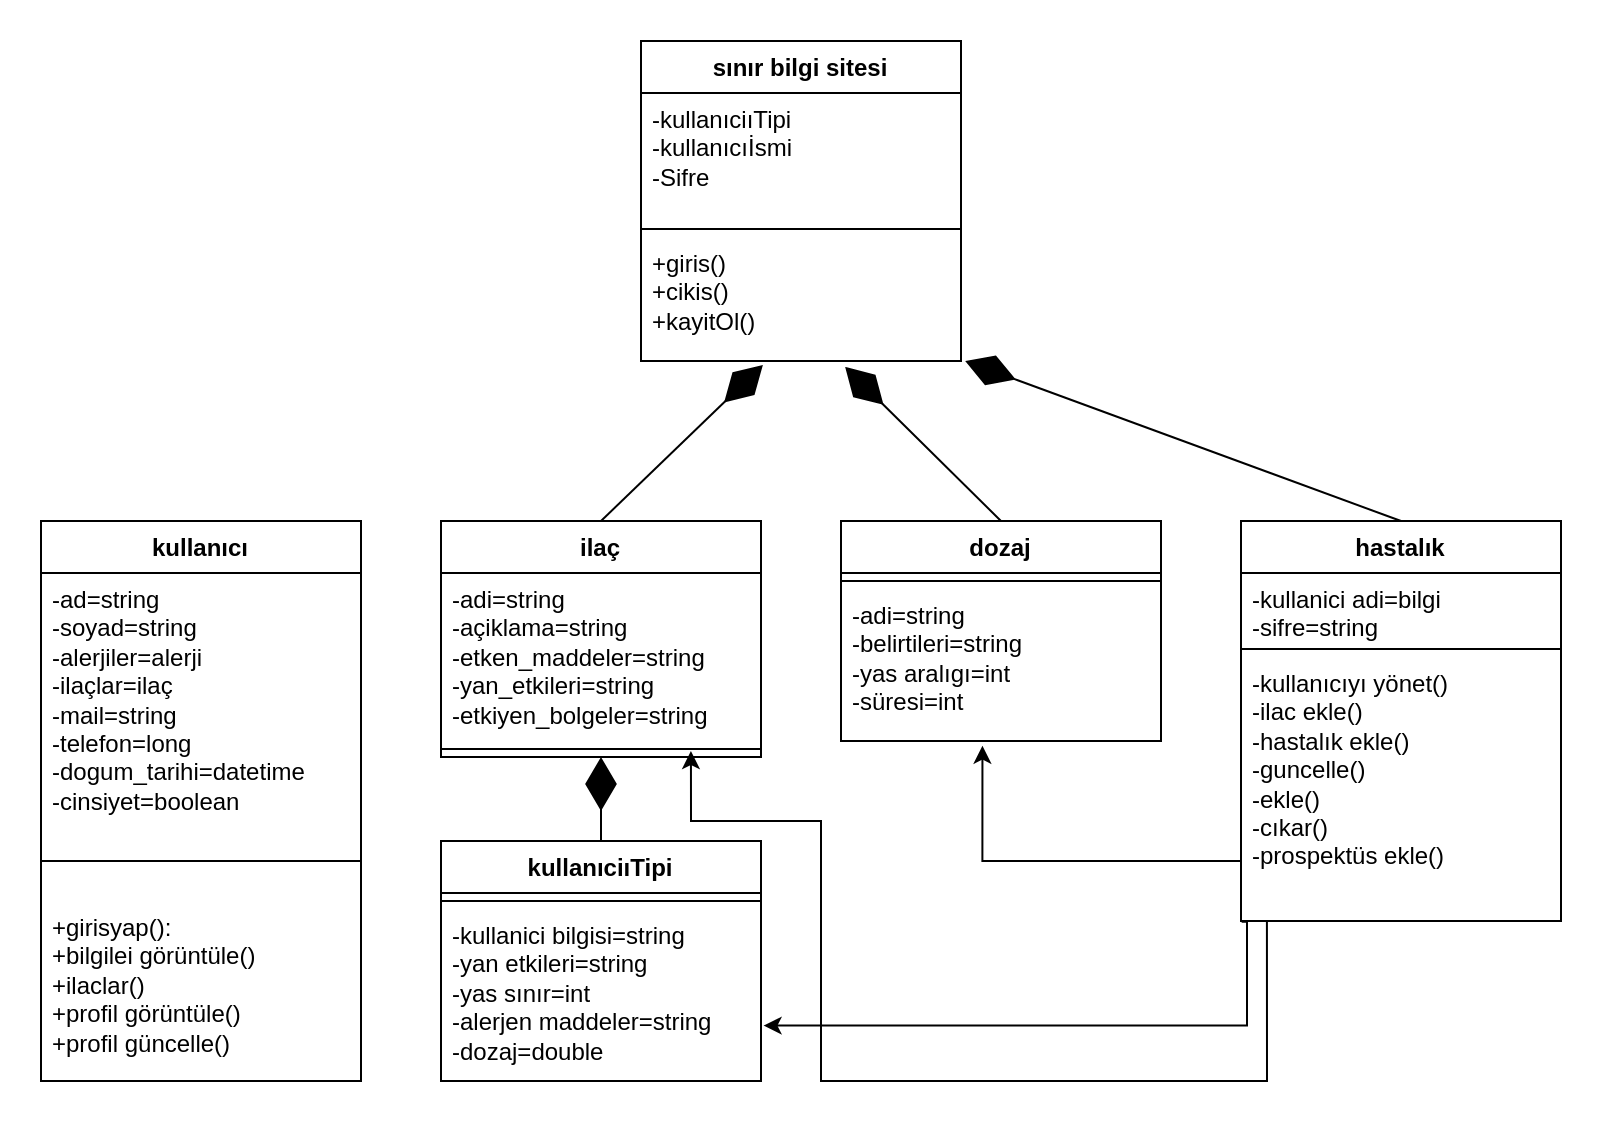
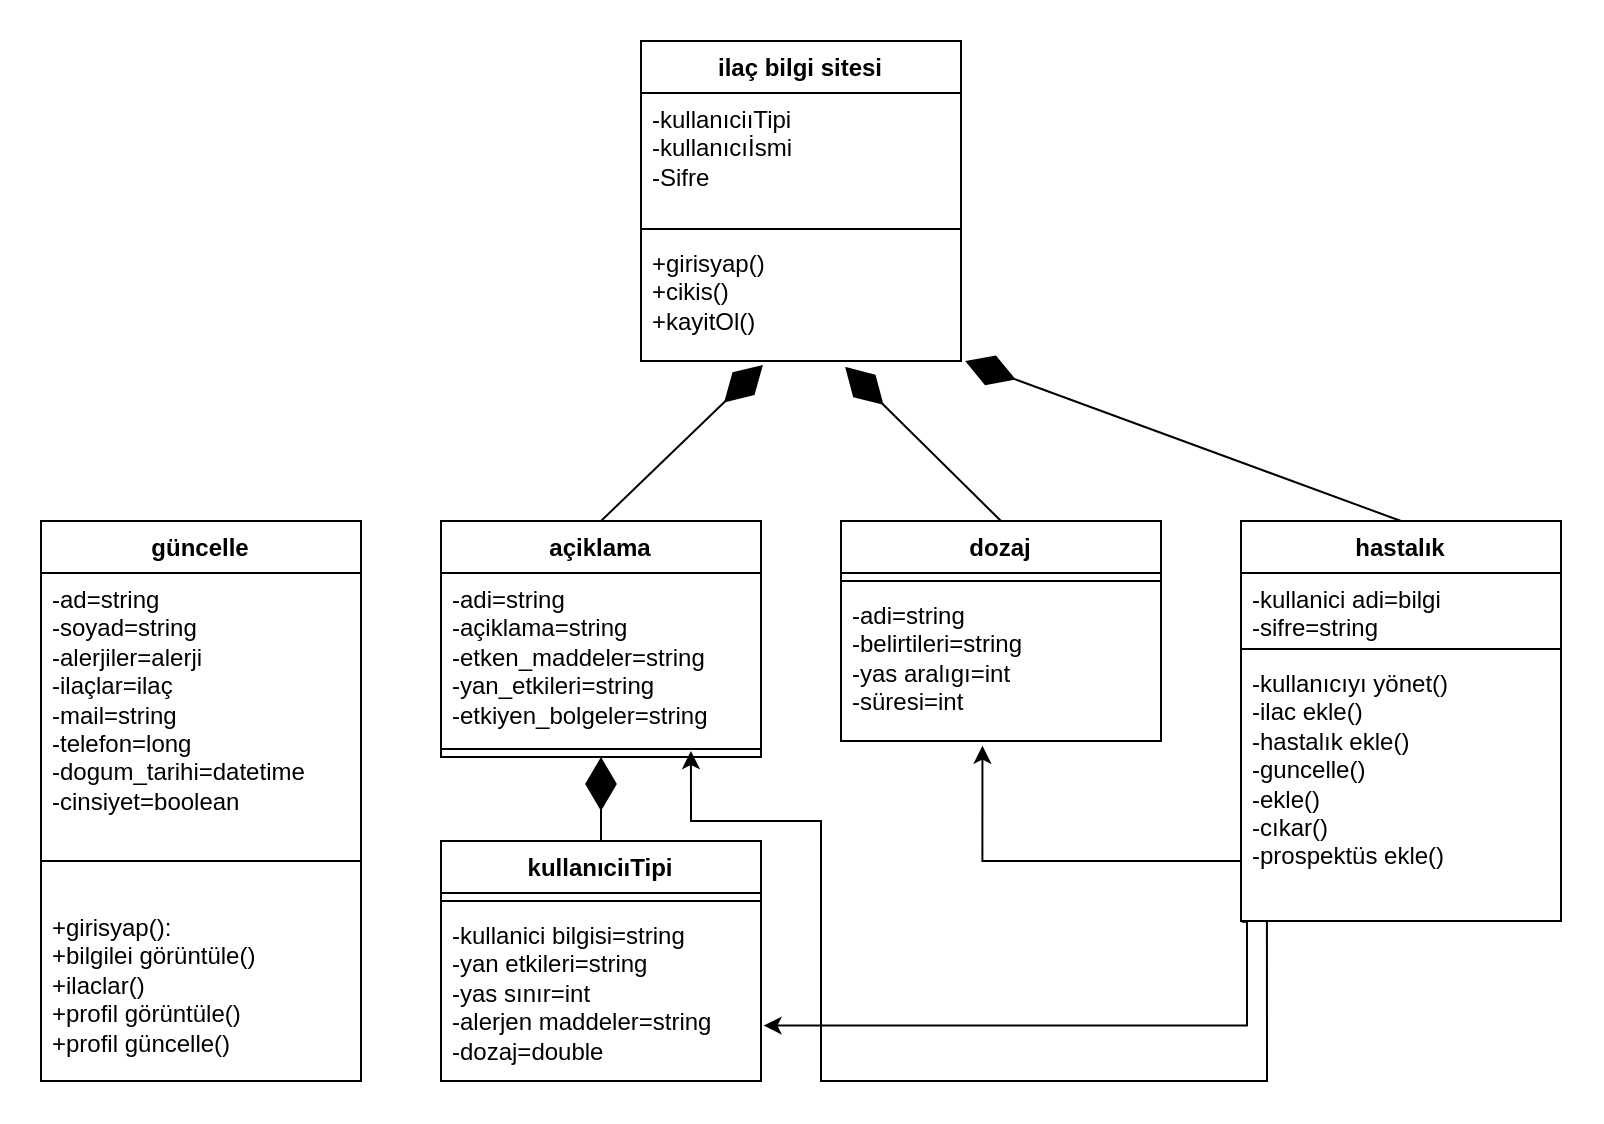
node "sınır bilgi sitesi": label "sınır bilgi sitesi" -> "ilaç bilgi sitesi"
node "+giris() +cikis() +kayitOl()": label "+giris() +cikis() +kayitOl()" -> "+girisyap() +cikis() +kayitOl()"
node "kullanıcı": label "kullanıcı" -> "güncelle"
node "ilaç": label "ilaç" -> "açiklama"
